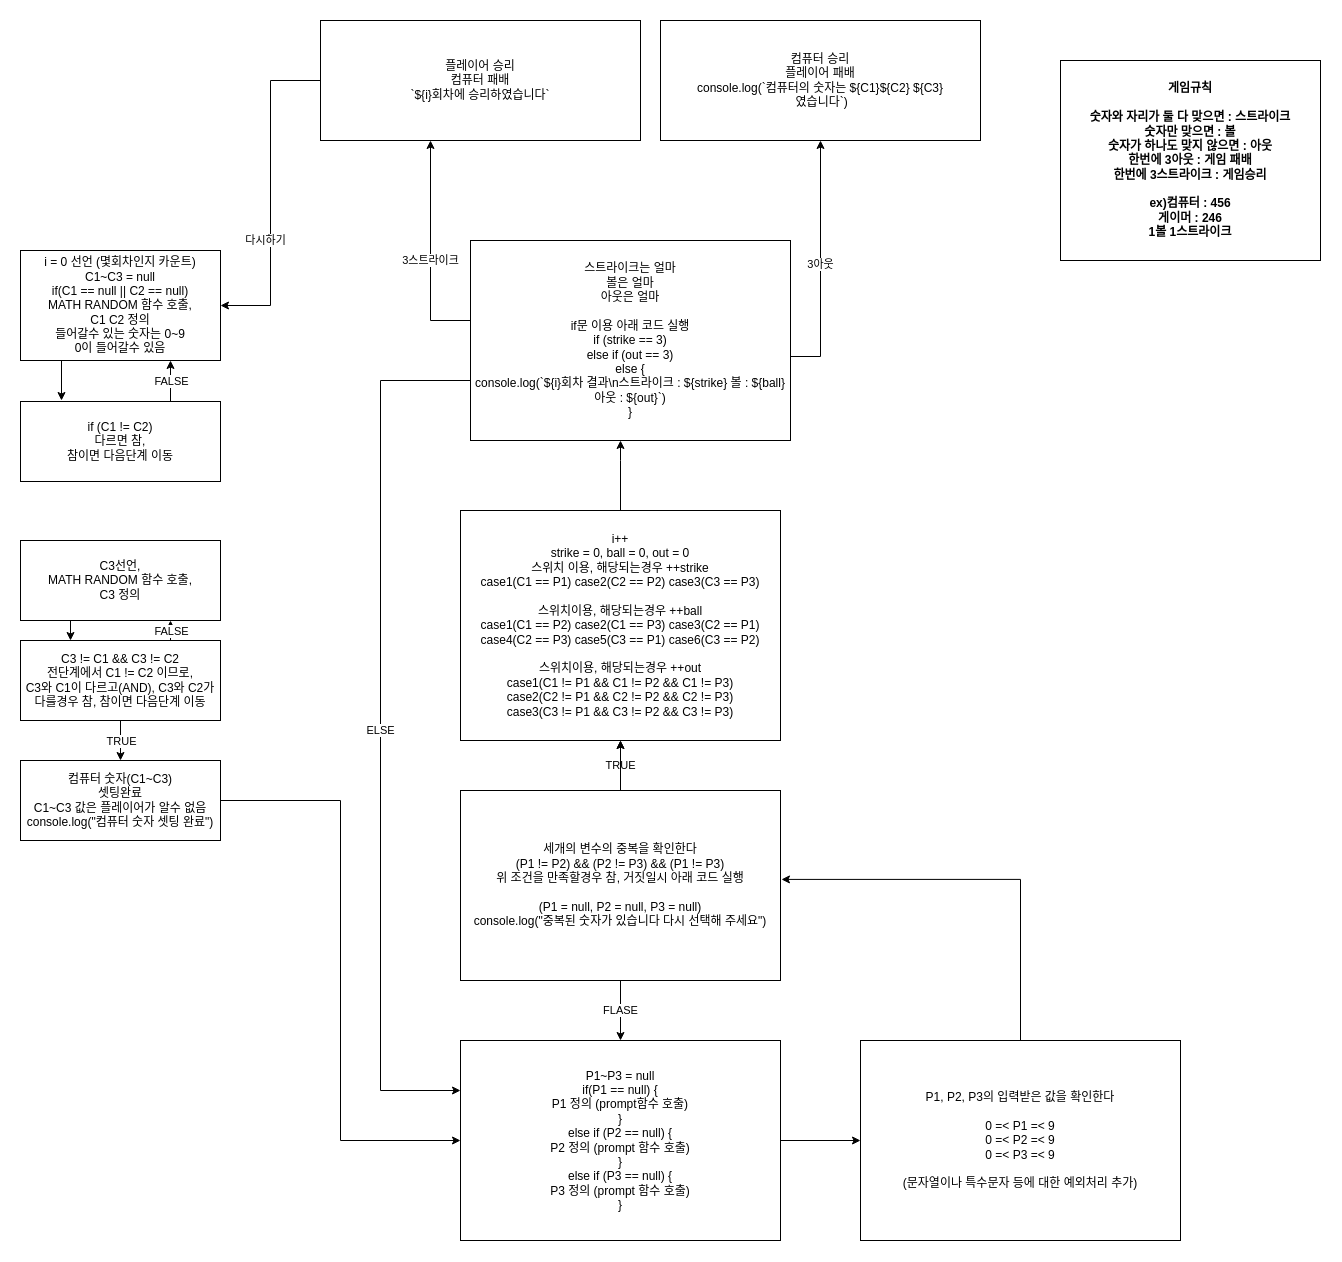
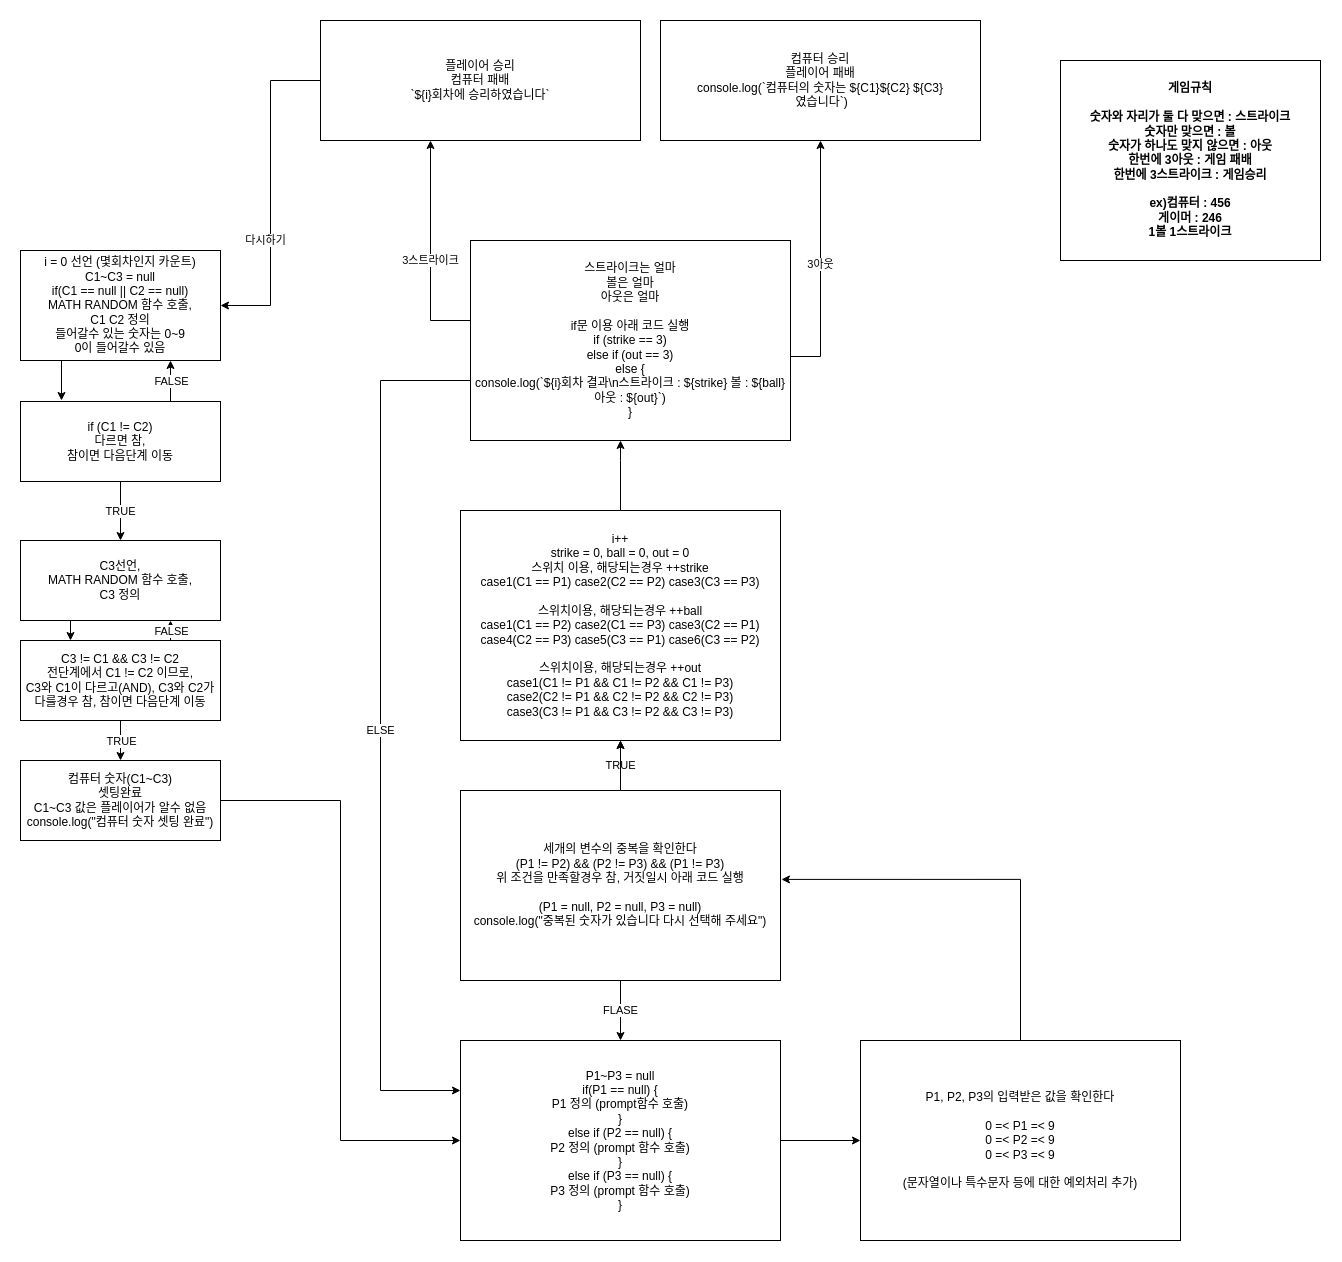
edge "if (C1 != C2) 다르면 참, 참이면 다음단계 이동" -> "C3선언, MATH RANDOM 함수 호출, C3 정의": added, label "TRUE"
